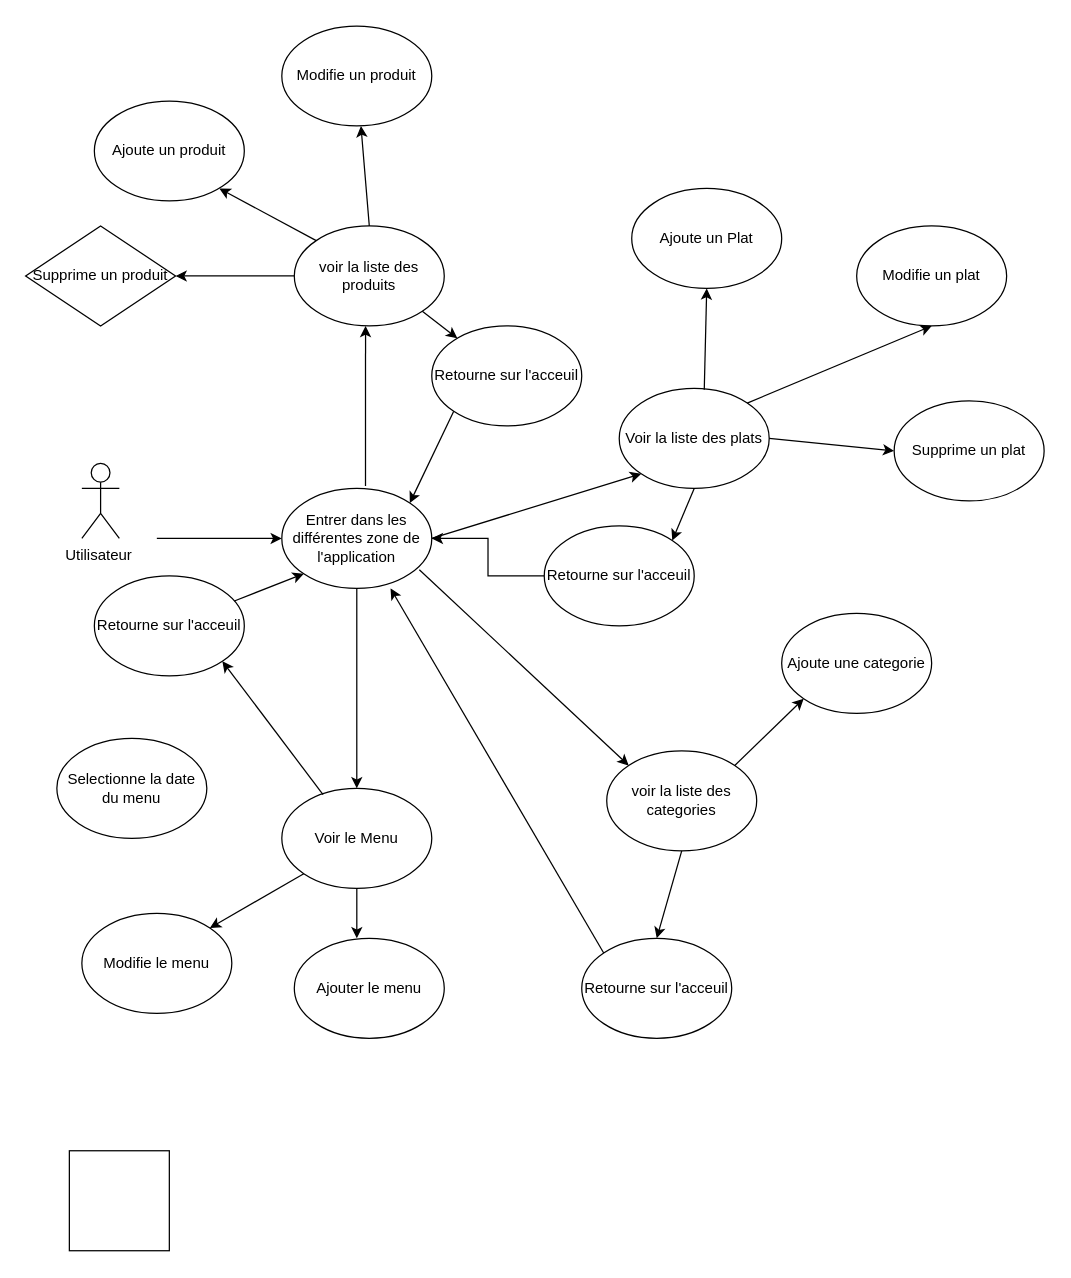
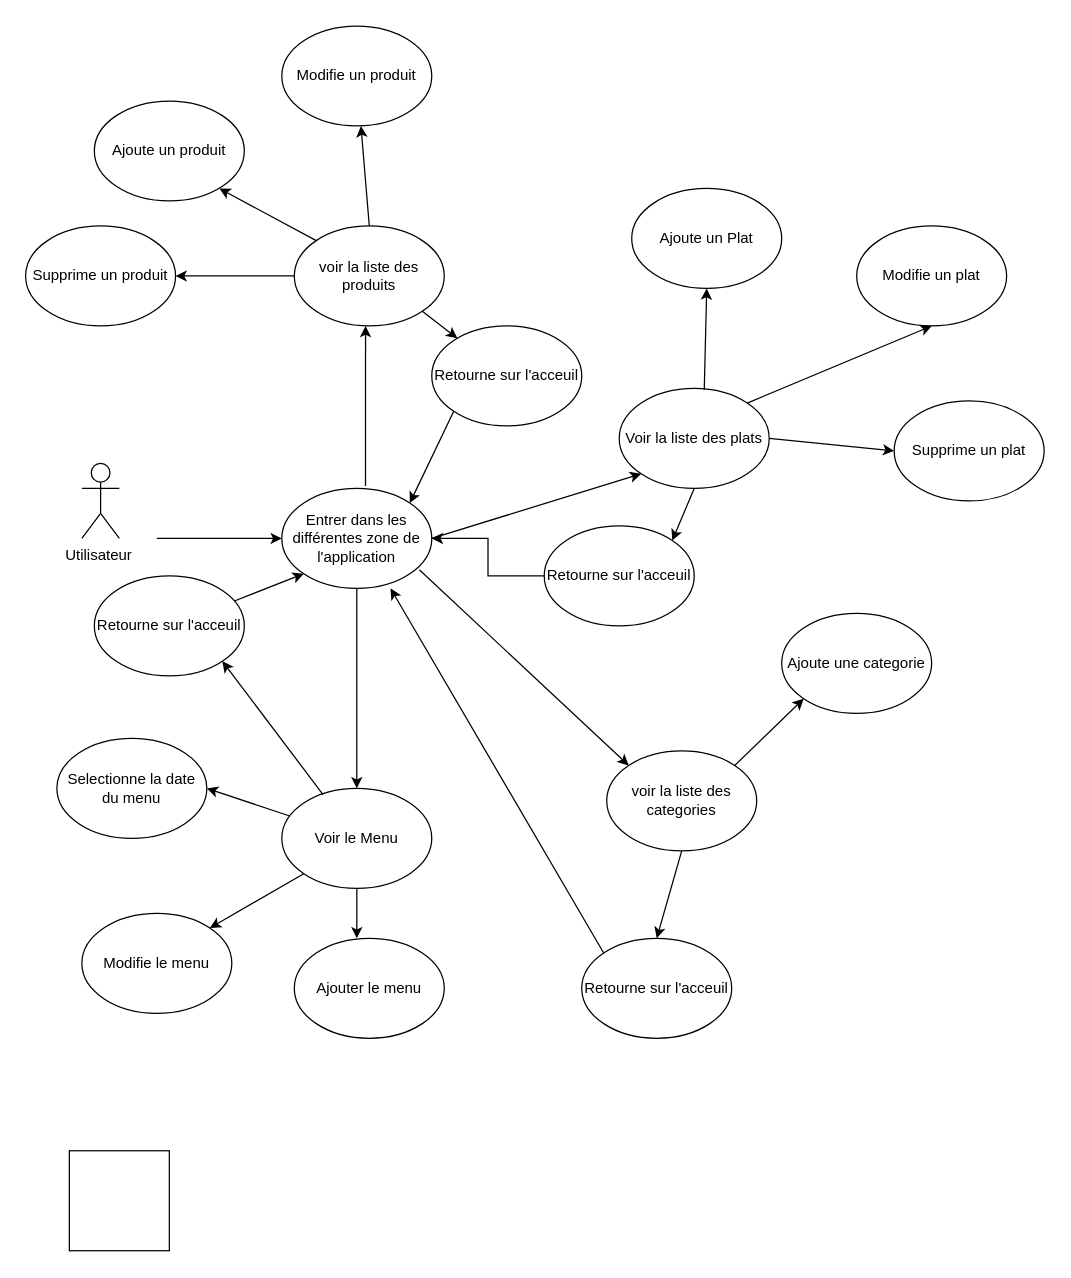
node "Supprime un produit": shape diamond -> ellipse
edge "Voir le Menu" -> "Selectionne la date du menu": added
